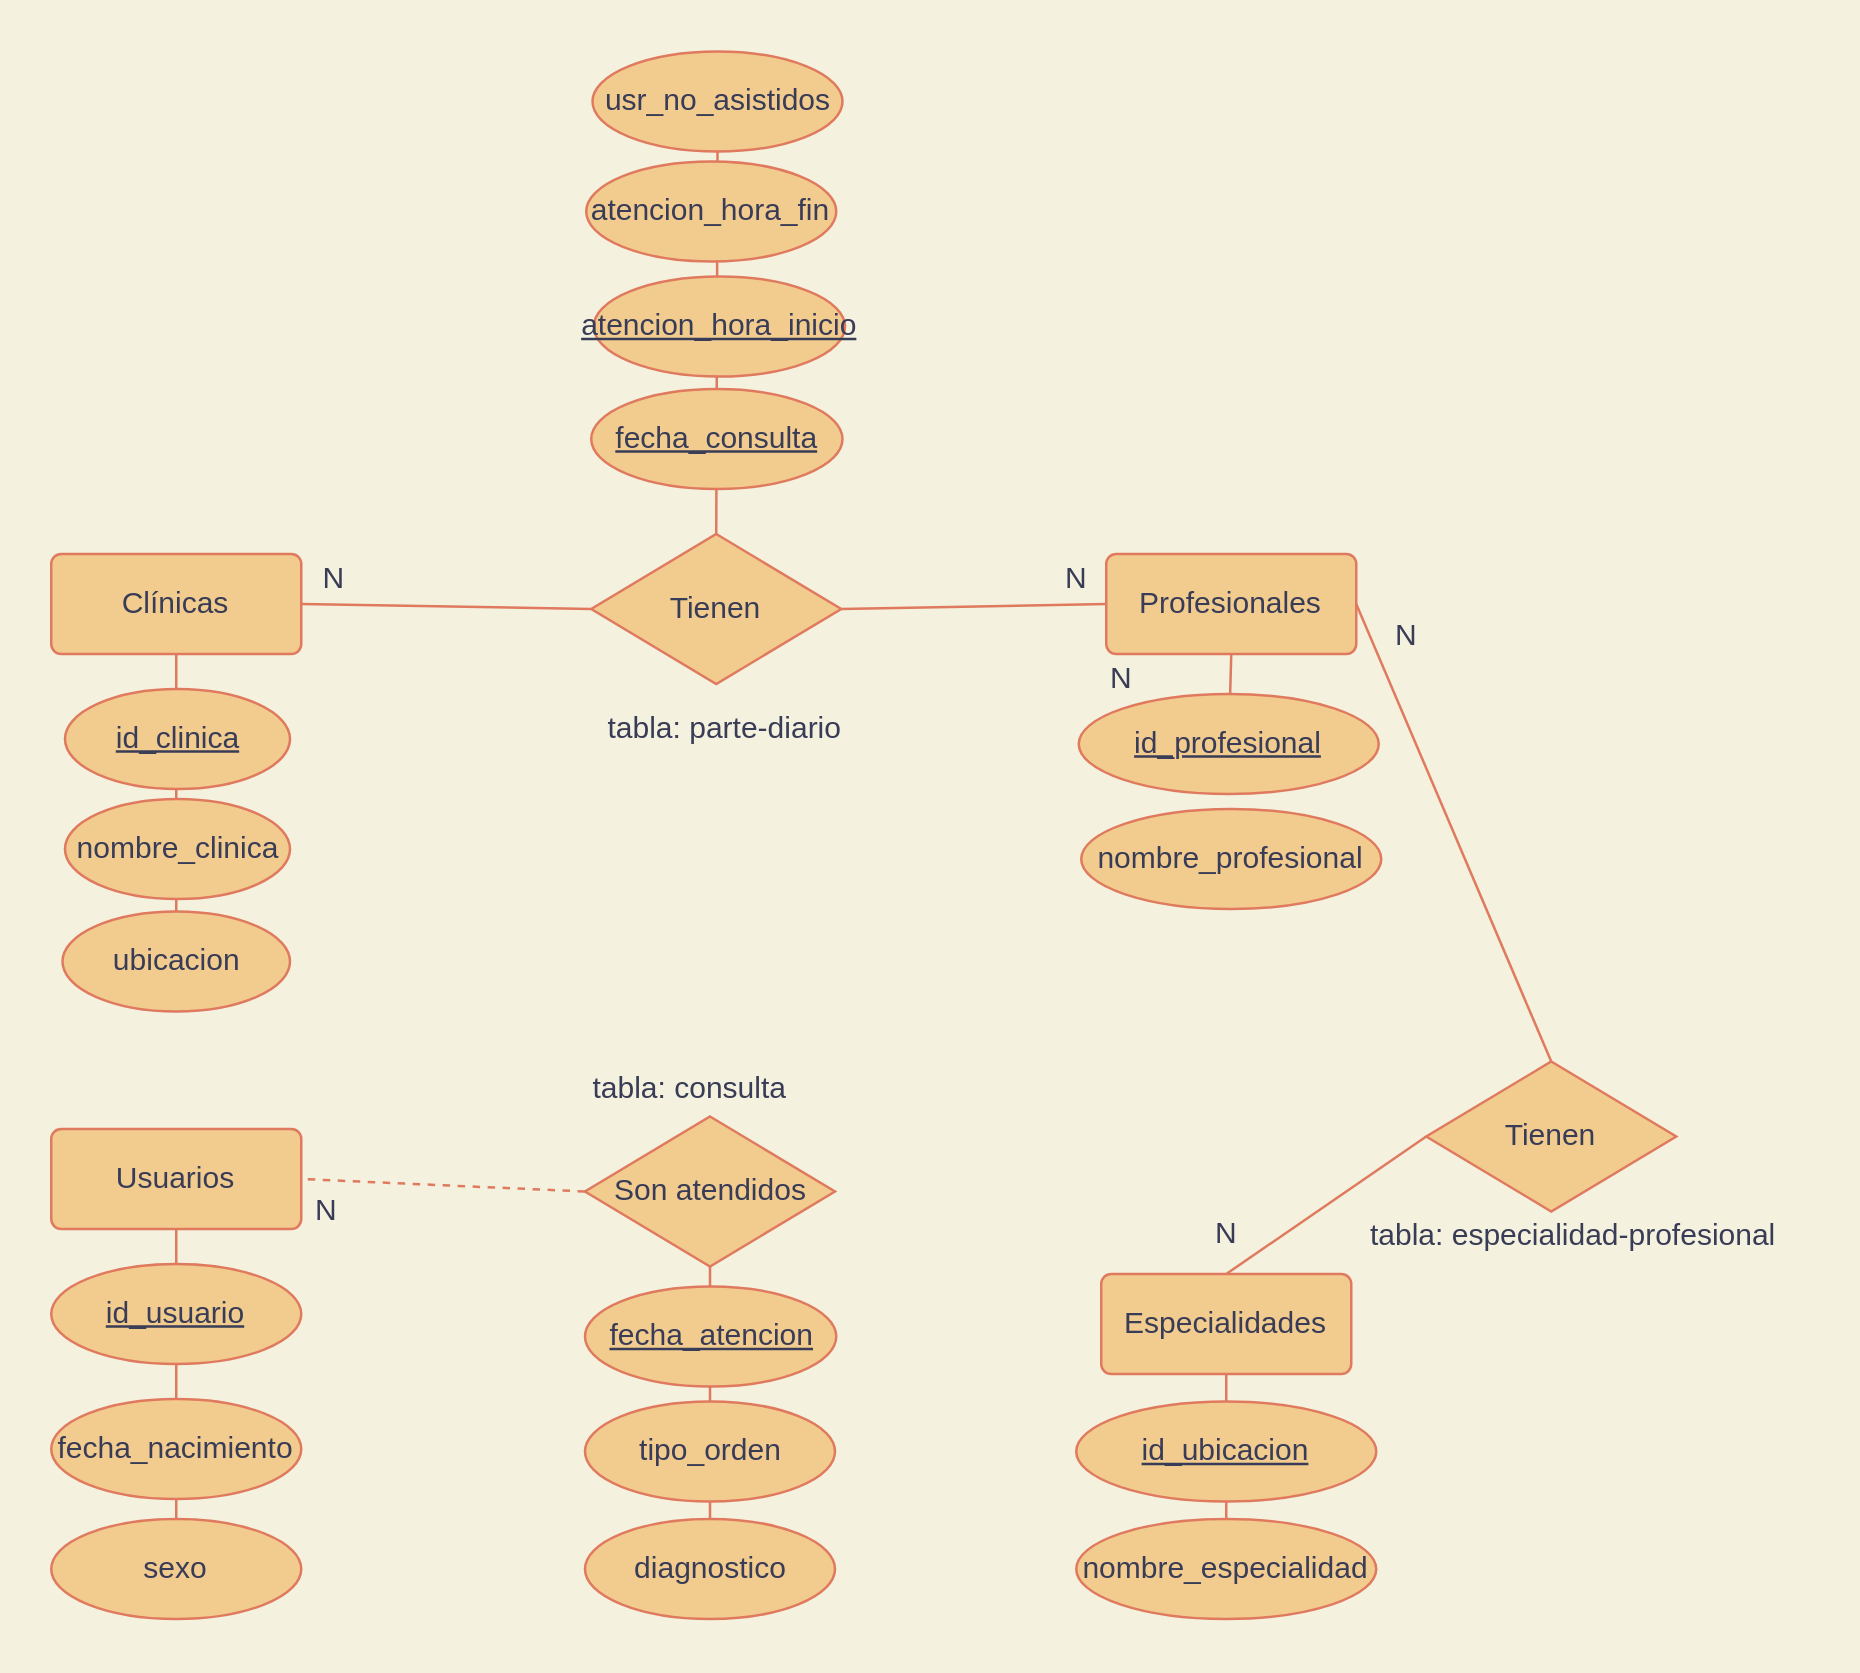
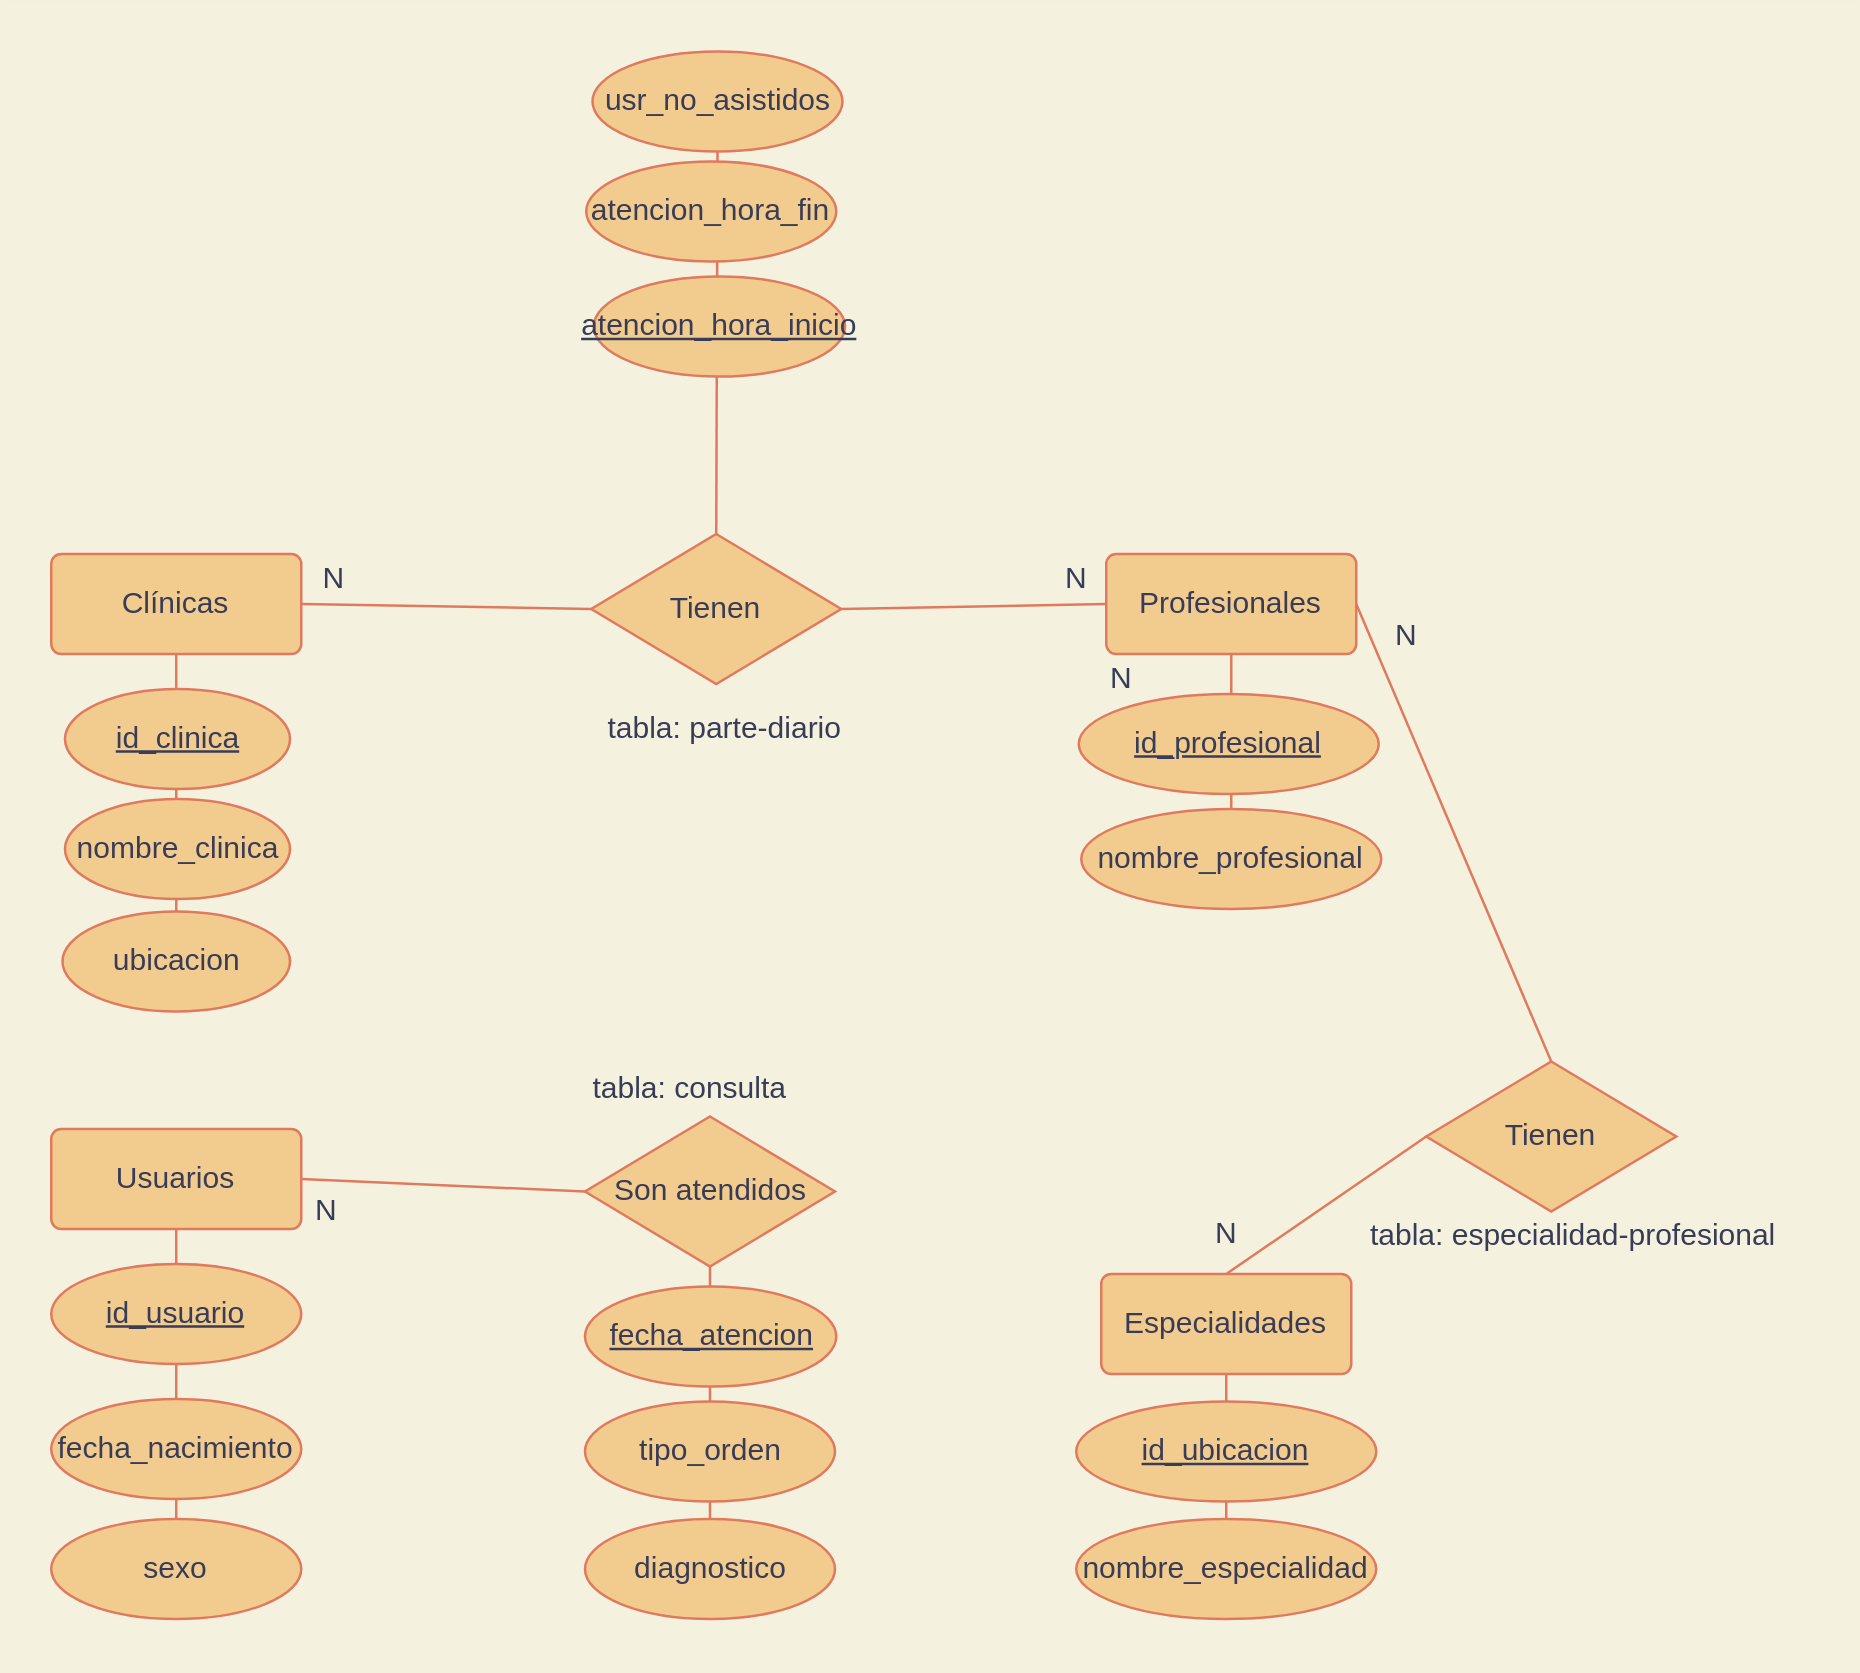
node "fecha_consulta": removed
edge "Profesionales" -- "id_profesional": now "Profesionales" -- "nombre_profesional"
edge "Usuarios" -- "Son atendidos": style dashed -> solid
